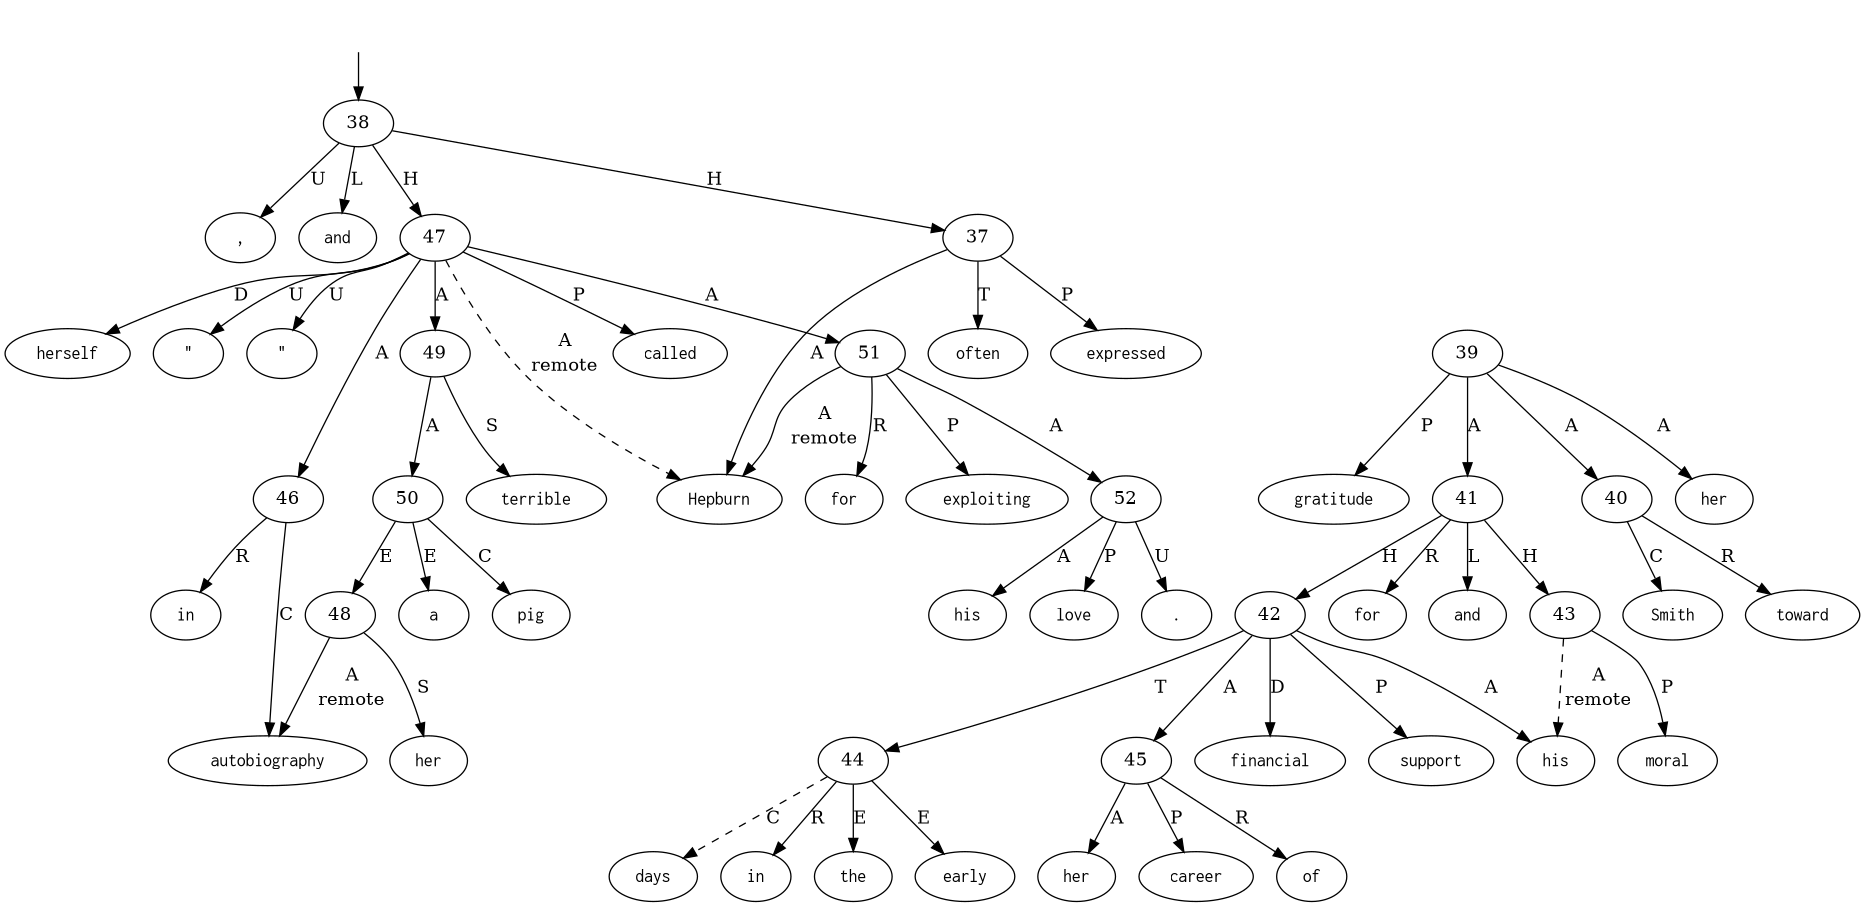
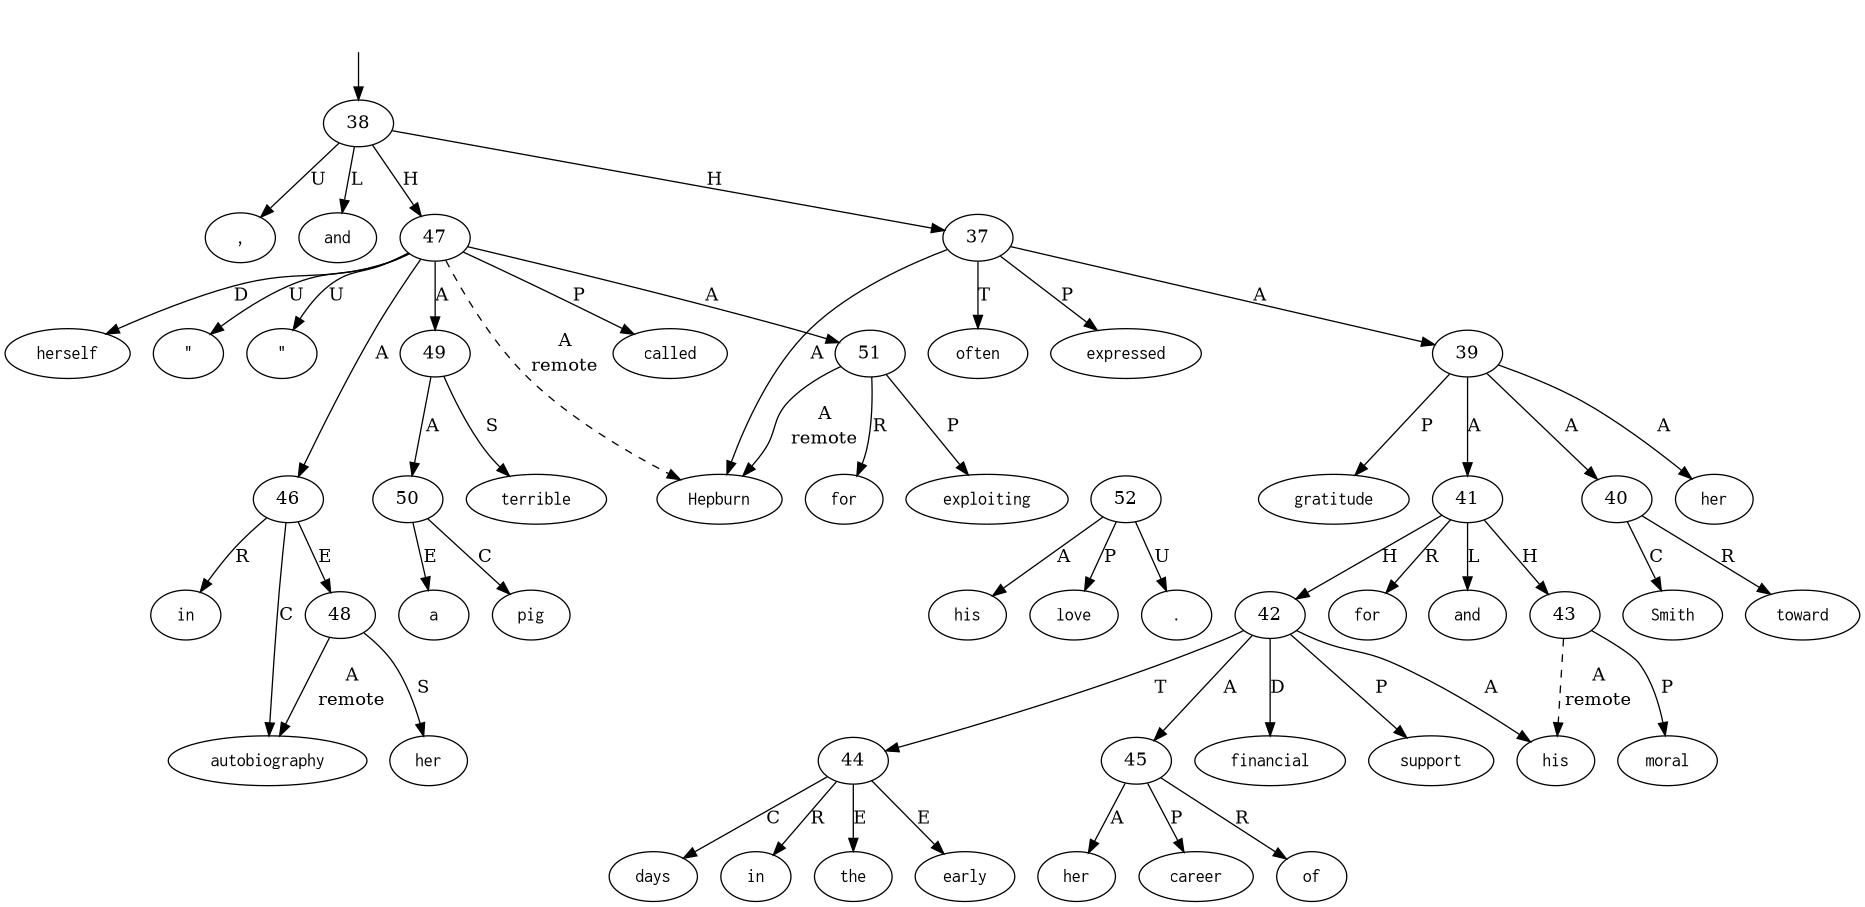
edge "37" -> "39": added, label "A"
edge "51" -> "52": removed, label "A"
edge "50" -> "48": now "46" -> "48"
edge "44" -> "days": style dashed -> solid
